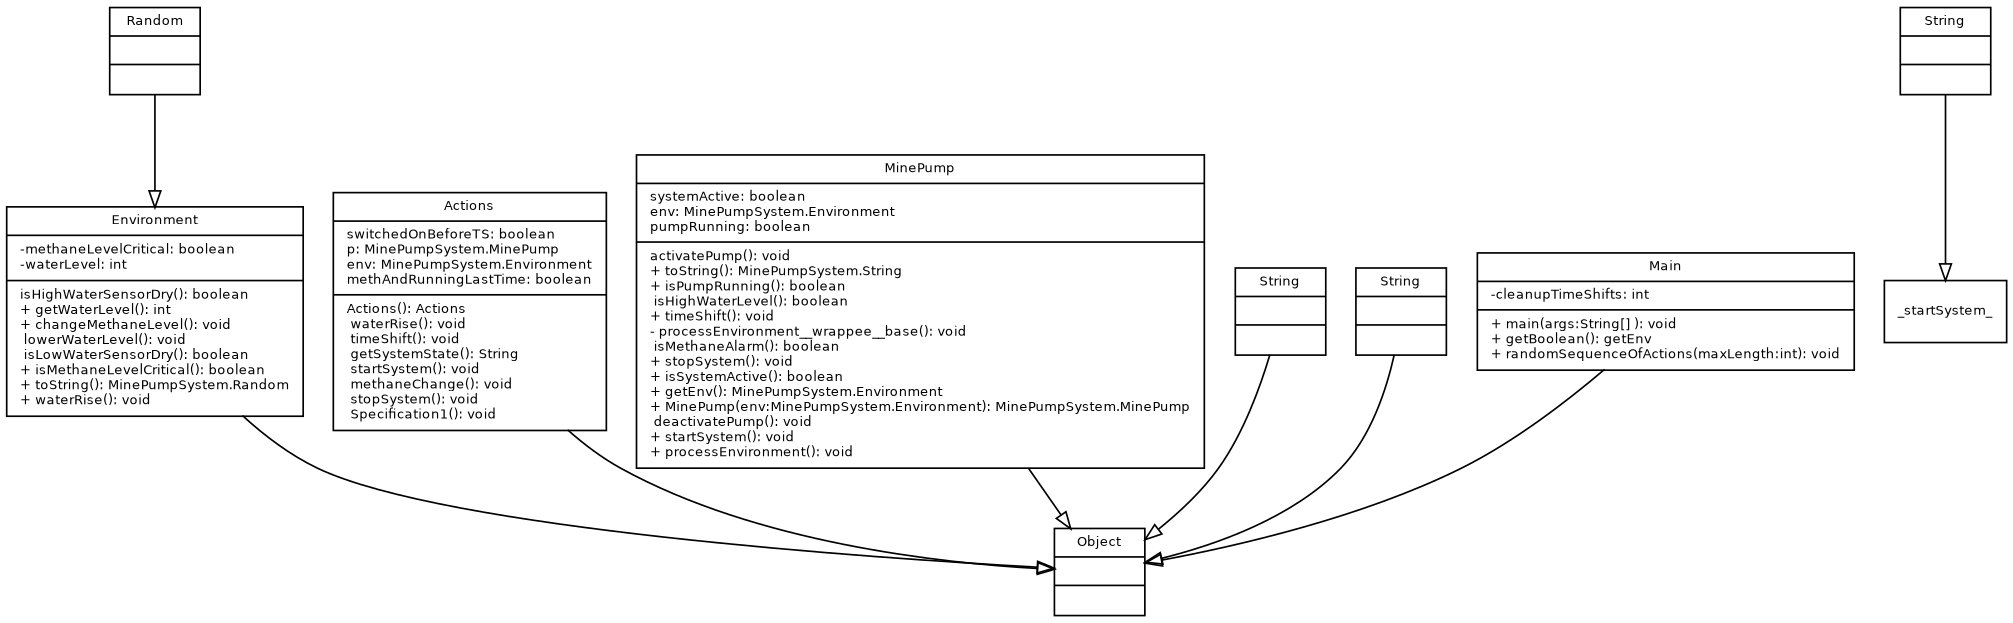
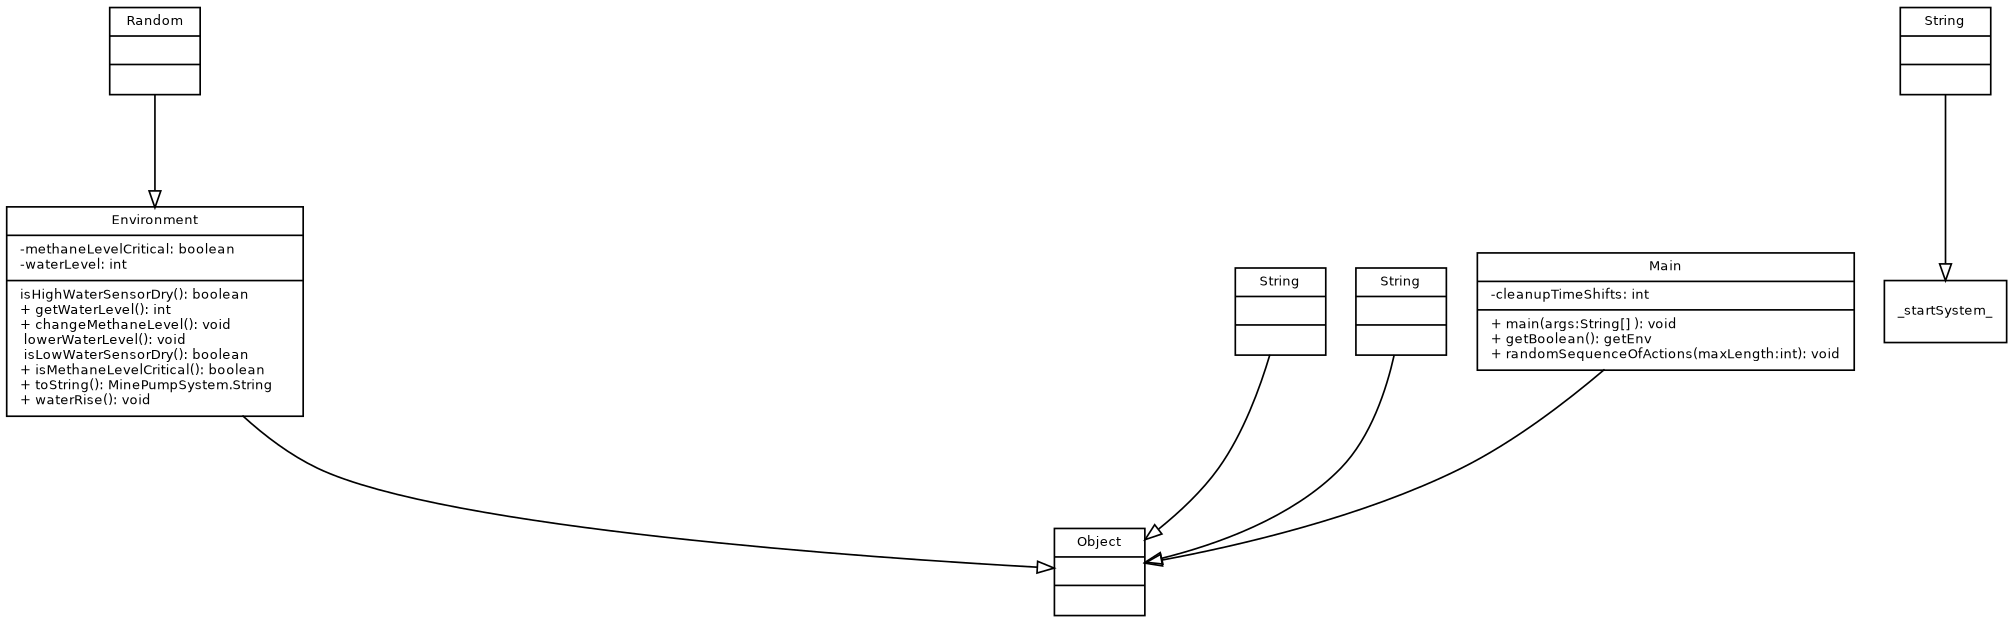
node "Actions": removed
node "MinePump": removed
node "Environment": text "+ toString(): MinePumpSystem.Random" -> "+ toString(): MinePumpSystem.String"
